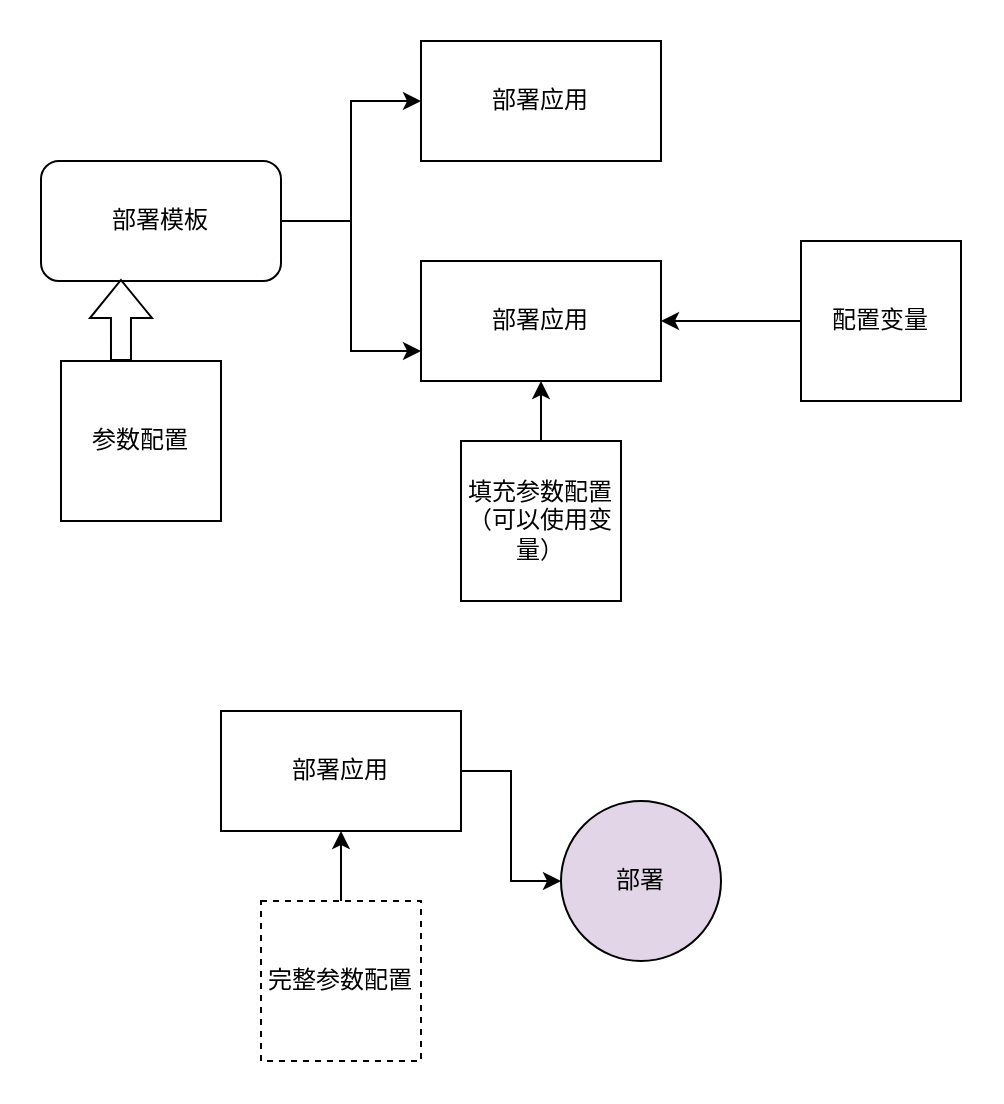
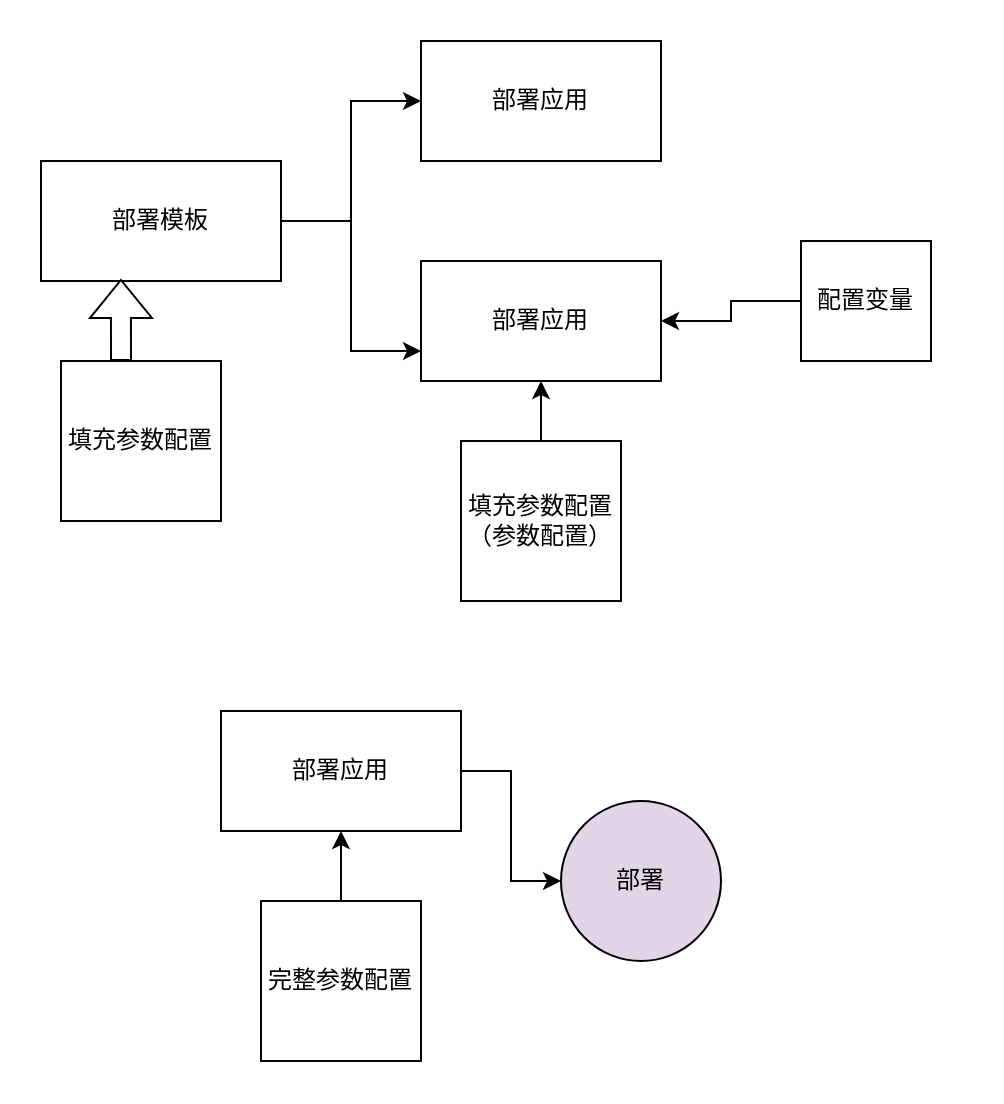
node "部署模板": shape rounded rectangle -> rectangle
node "配置变量": size 160x160 -> 130x120
node "参数配置": label "参数配置" -> "填充参数配置"
node "填充参数配置 （可以使用变量）": label "填充参数配置 （可以使用变量）" -> "填充参数配置 （参数配置）"
node "完整参数配置": style dashed -> solid
